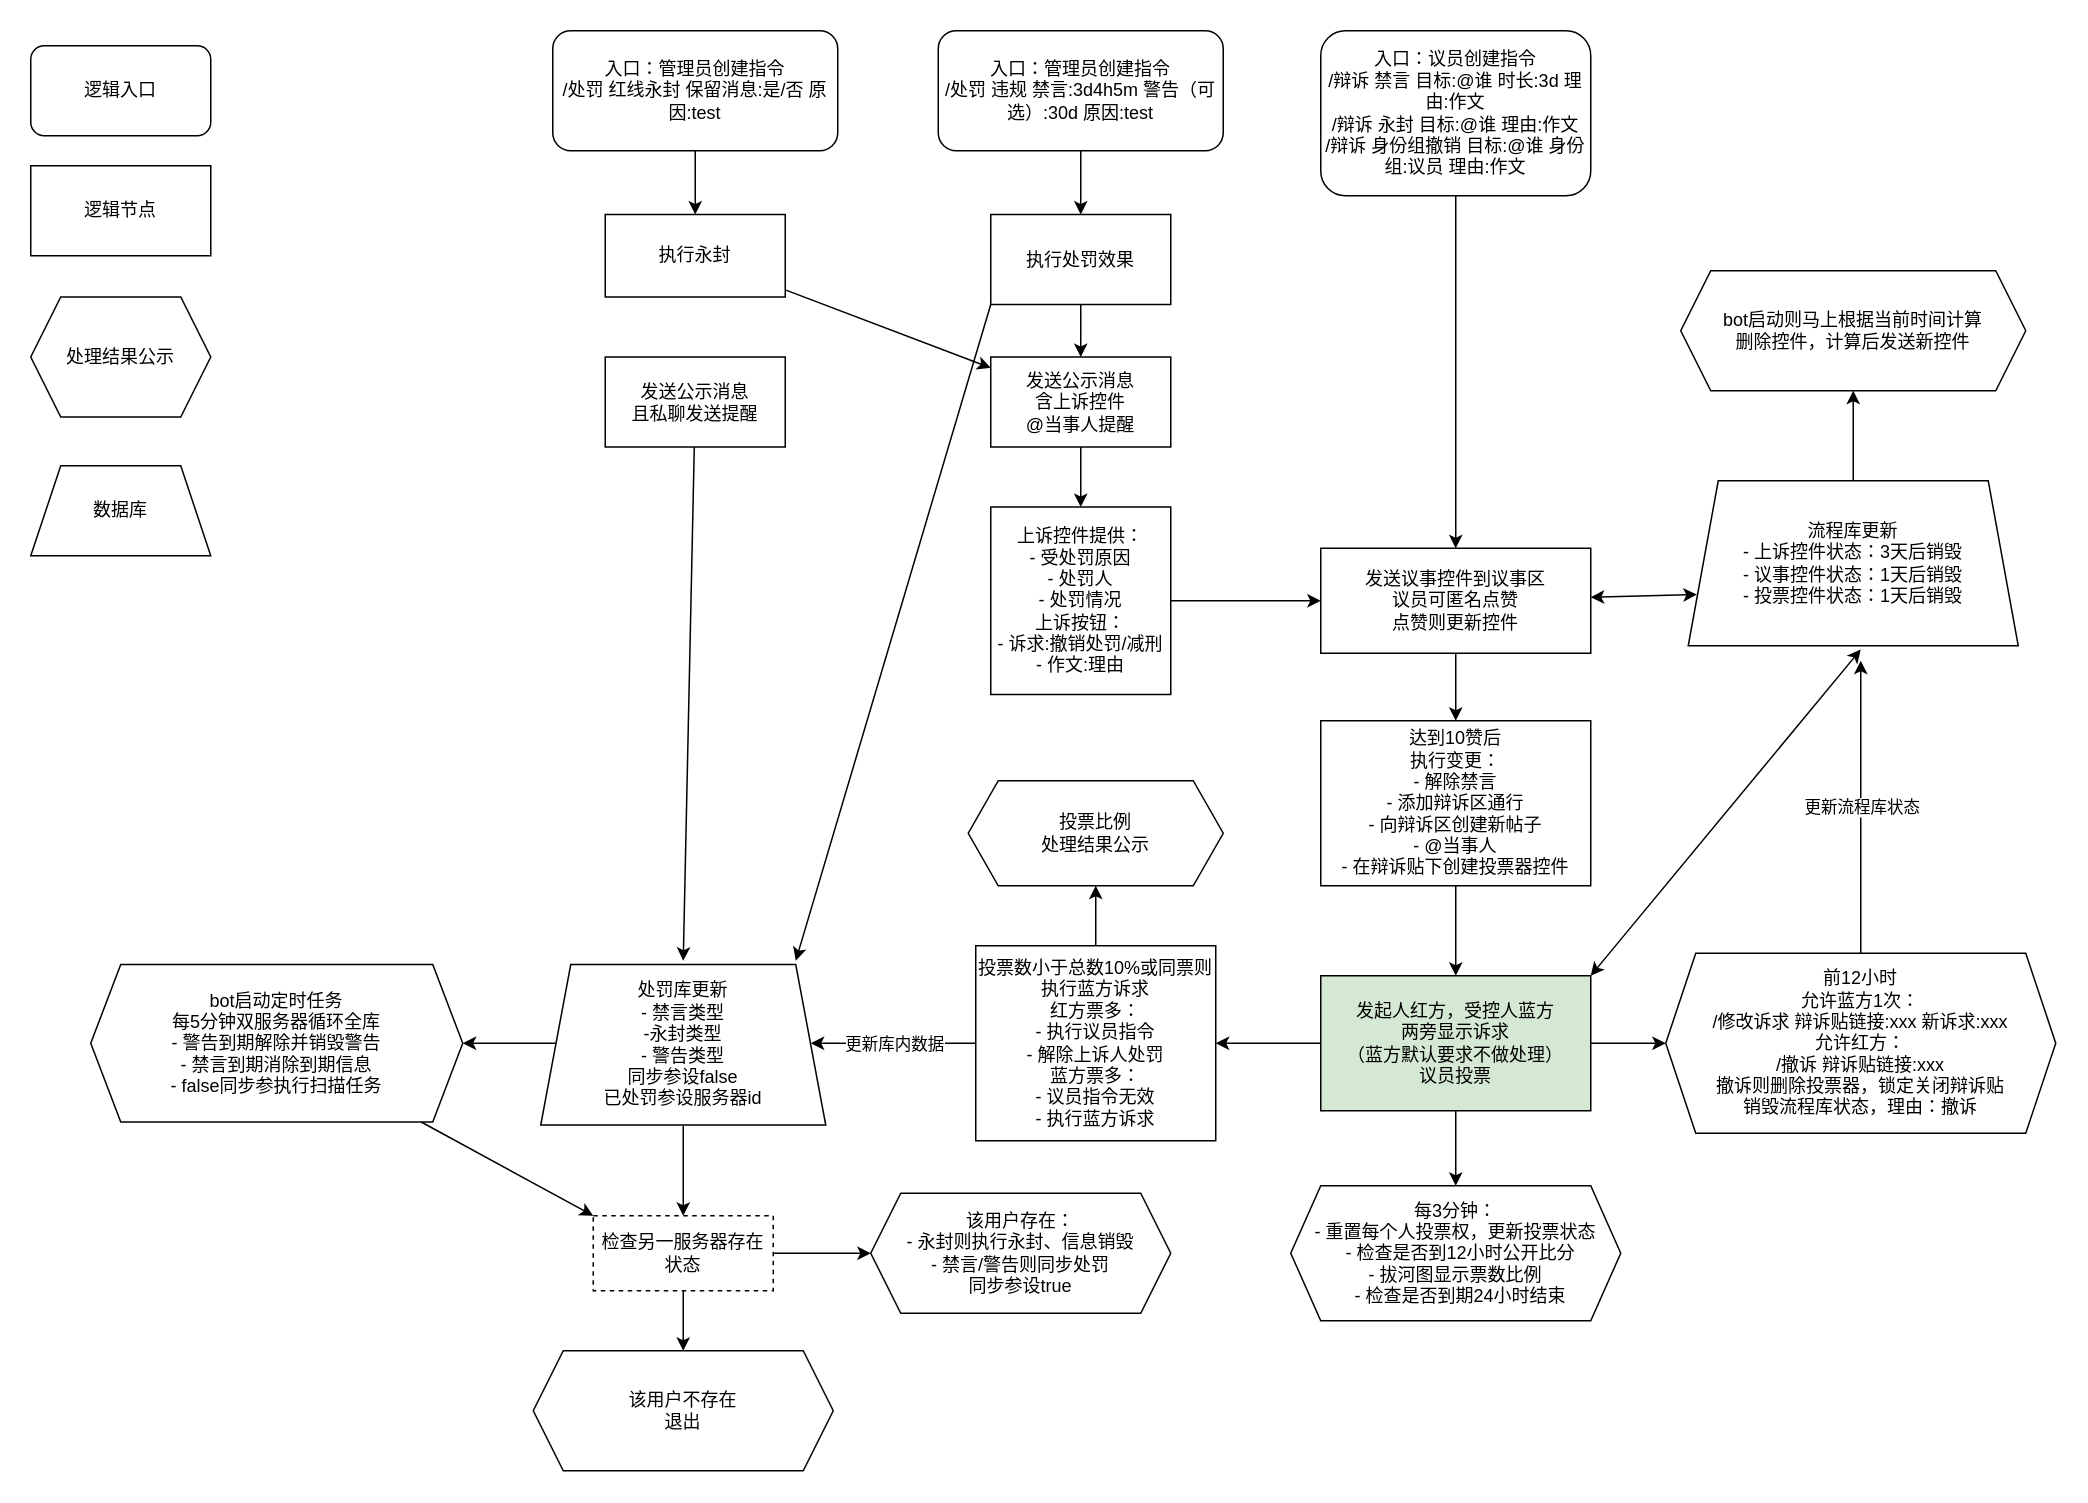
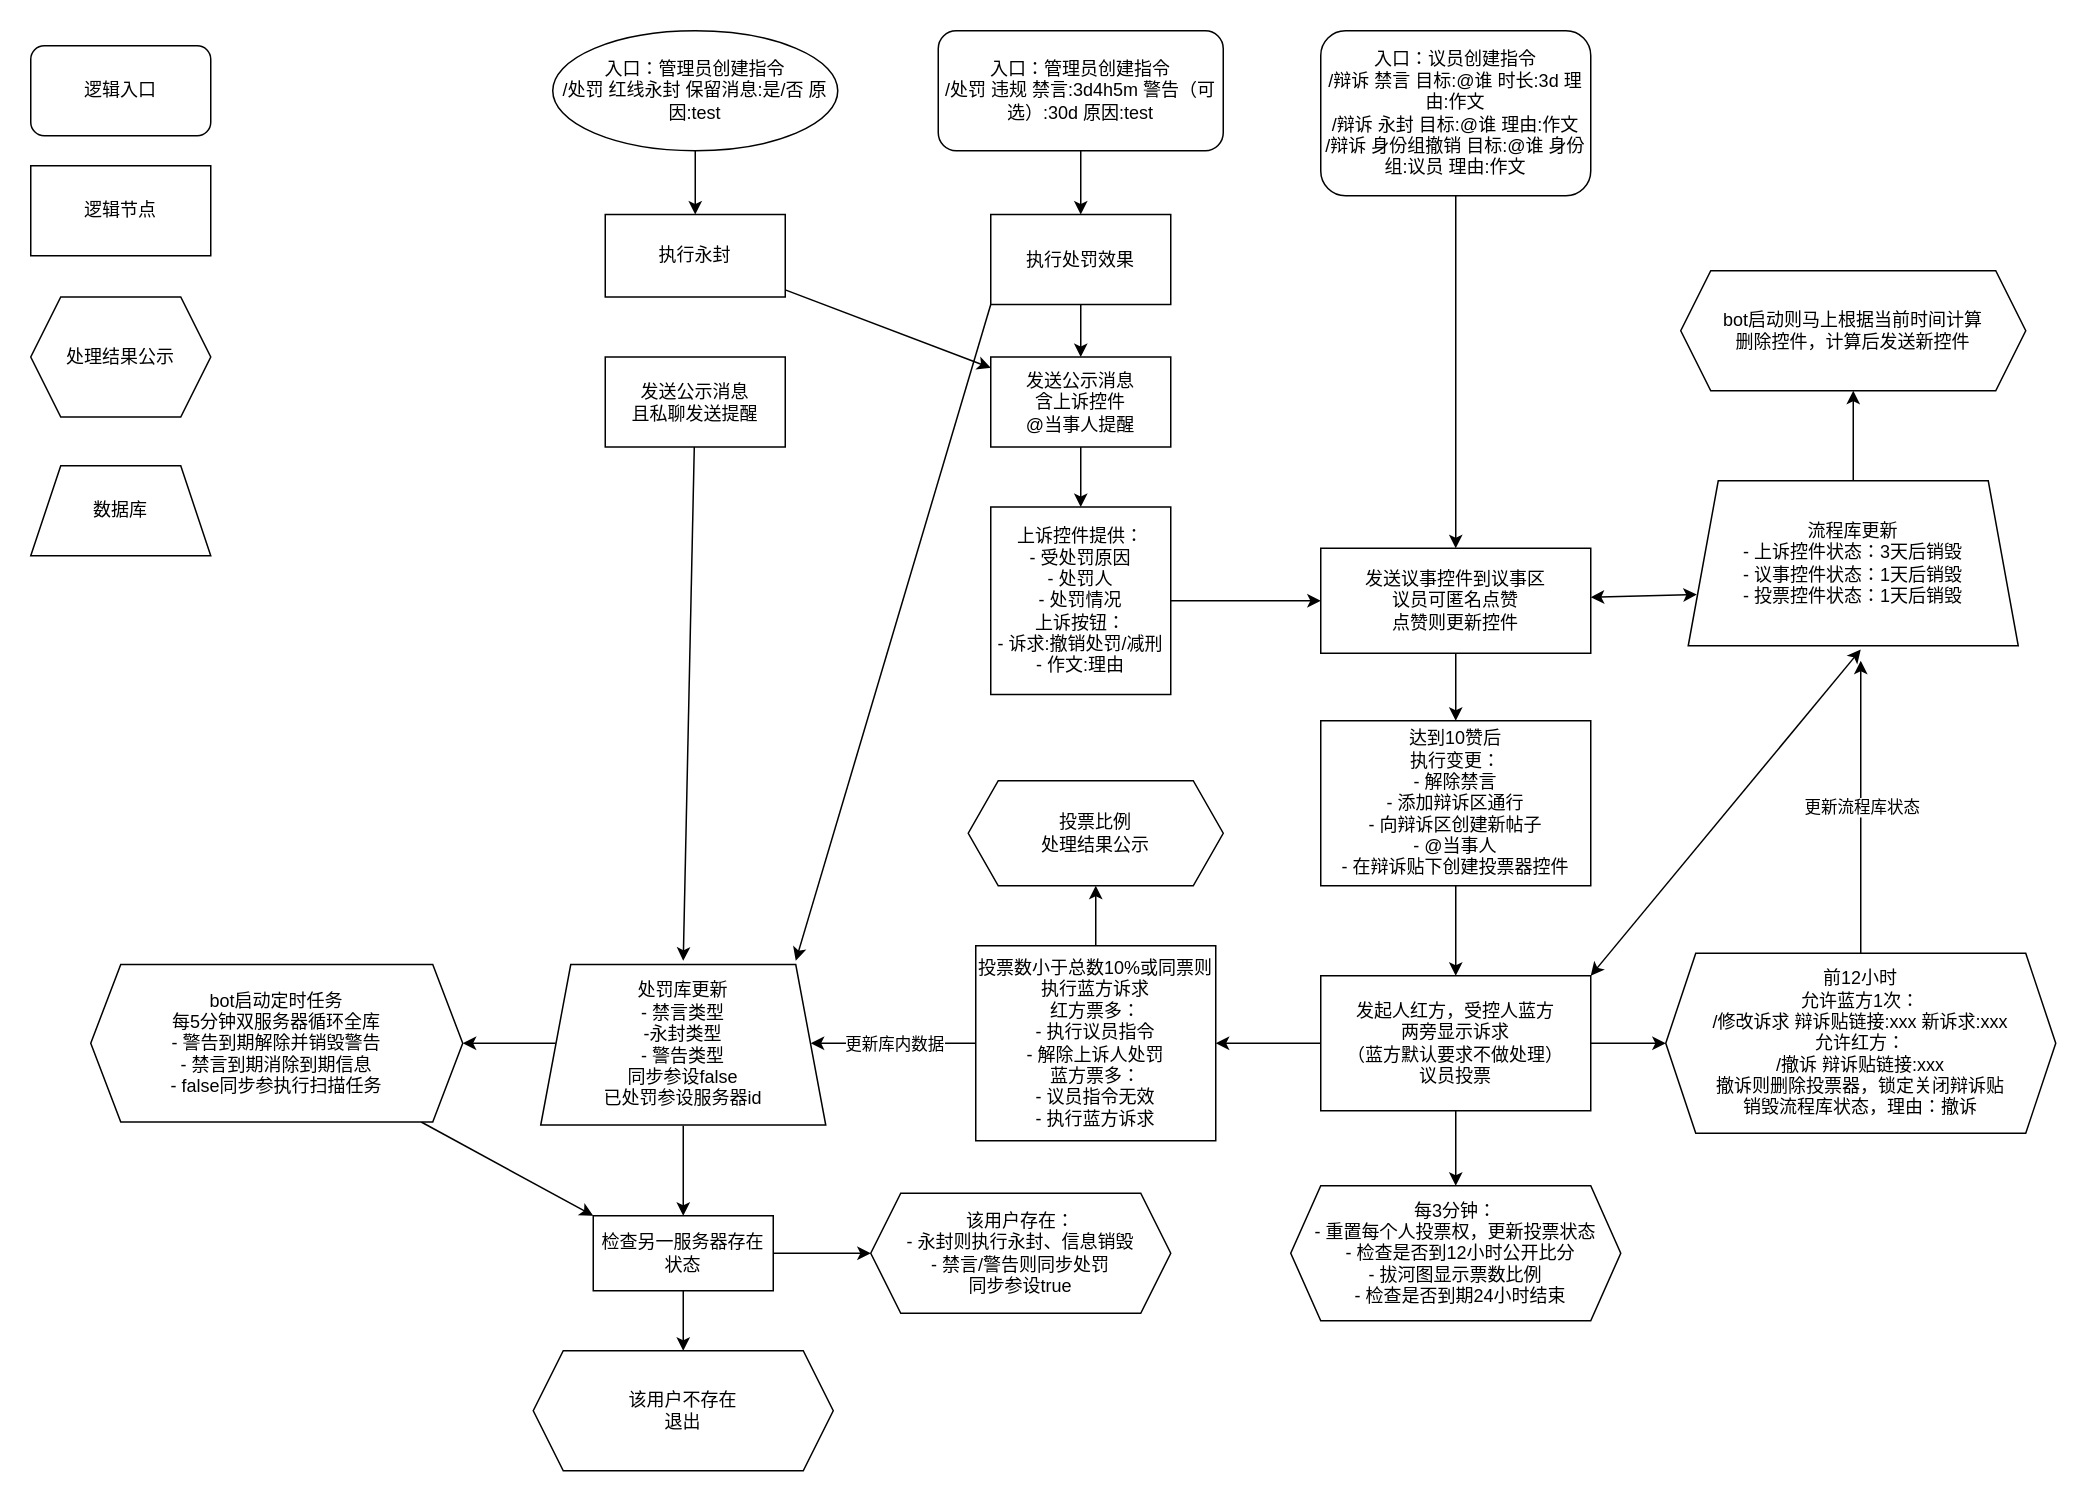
node "入口：管理员创建指令 /处罚 红线永封 保留消息:是/否 原因:test": shape rounded rectangle -> ellipse
node "发起人红方，受控人蓝方 两旁显示诉求 （蓝方默认要求不做处理） 议员投票": fillcolor #d5e8d4 -> #ffffff
node "检查另一服务器存在状态": style dashed -> solid
